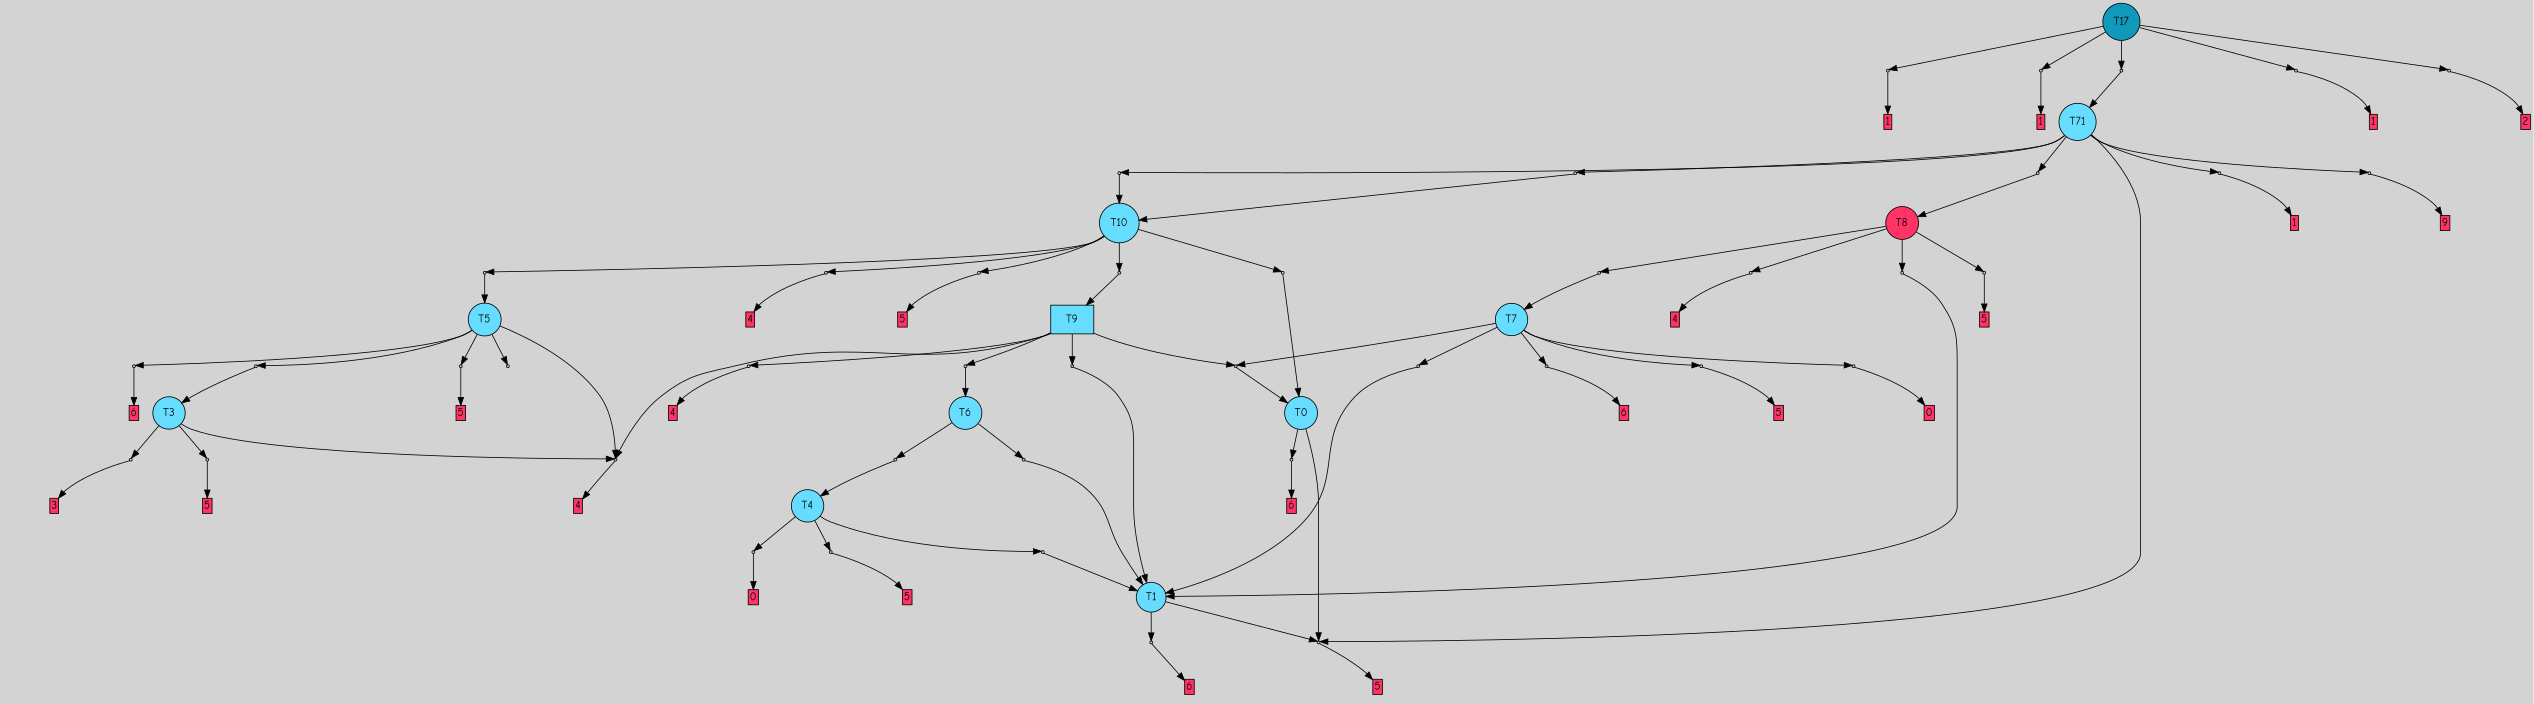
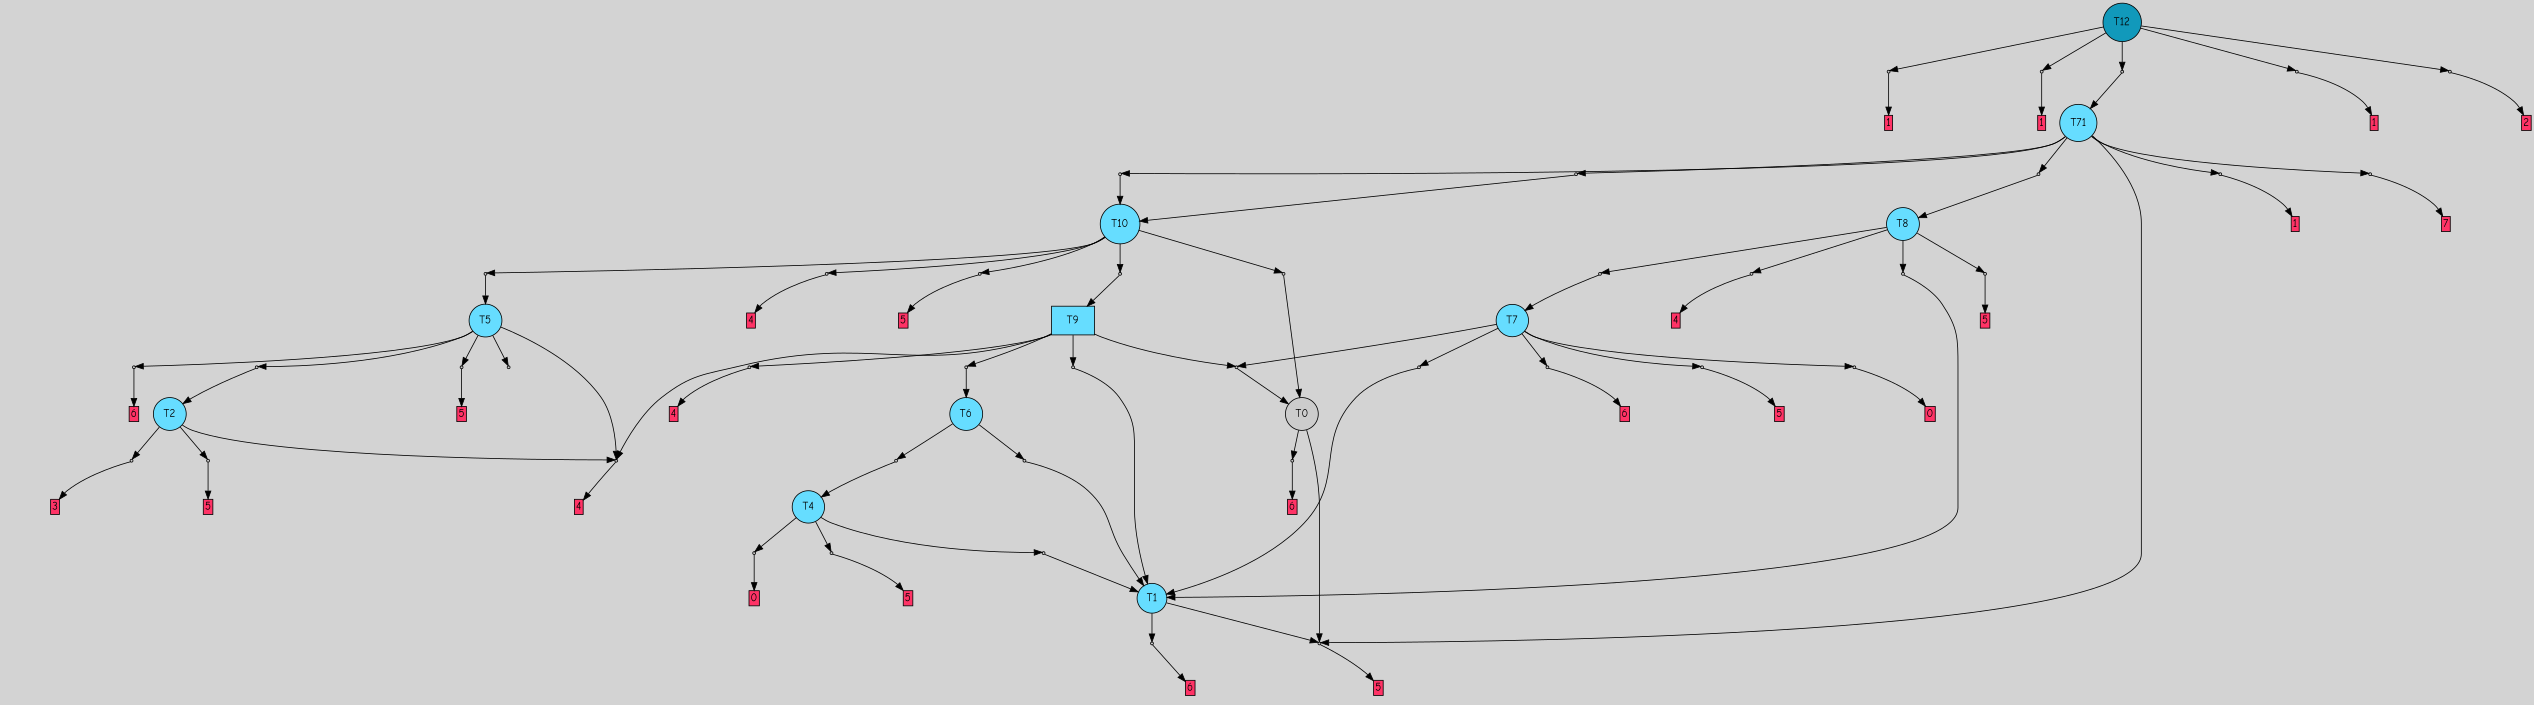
node "T17": label "T17" -> "T12"
node "T8": fillcolor #ff3366 -> #66ddff
node "9": label "9" -> "7"
node "T3": label "T3" -> "T2"
node "T0": fillcolor #66ddff -> #cccccc
